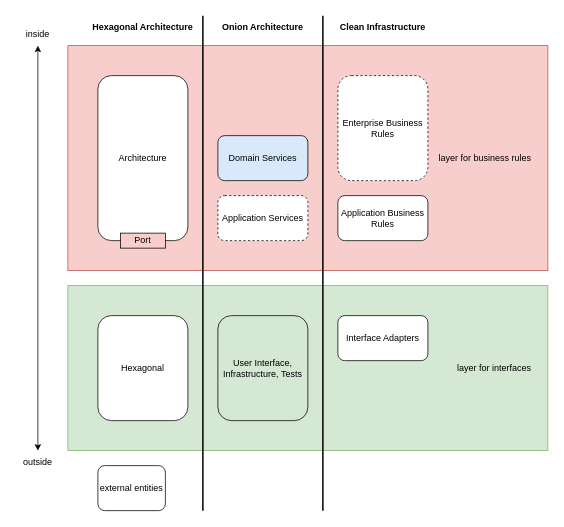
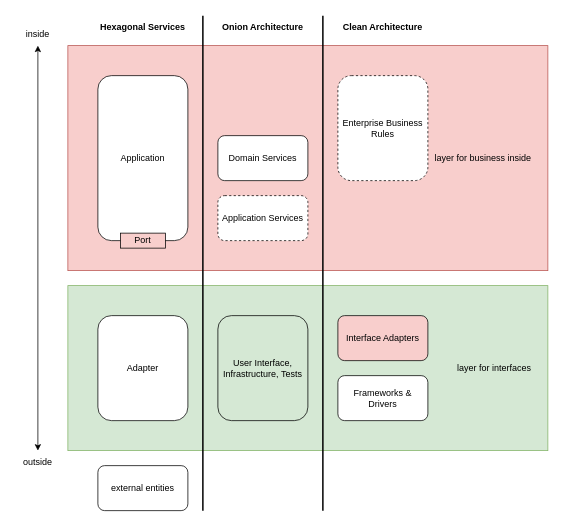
node "Hexagonal Architecture": label "Hexagonal Architecture" -> "Hexagonal Services"
node "Clean Infrastructure": label "Clean Infrastructure" -> "Clean Architecture"
node "Architecture": label "Architecture" -> "Application"
node "Domain Services": fillcolor #dae8fc -> #ffffff
node "layer for business rules": label "layer for business rules" -> "layer for business inside"
node "Application Business Rules": removed
node "Interface Adapters": fillcolor #ffffff -> #f8cecc
node "Hexagonal": label "Hexagonal" -> "Adapter"
node "Frameworks & Drivers": added
node "external entities": size 68x45 -> 90x45
